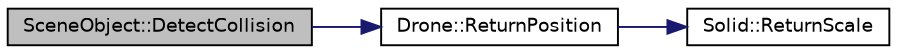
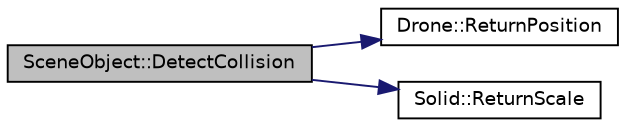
edge "Drone::ReturnPosition" -> "Solid::ReturnScale": now "SceneObject::DetectCollision" -> "Solid::ReturnScale"
